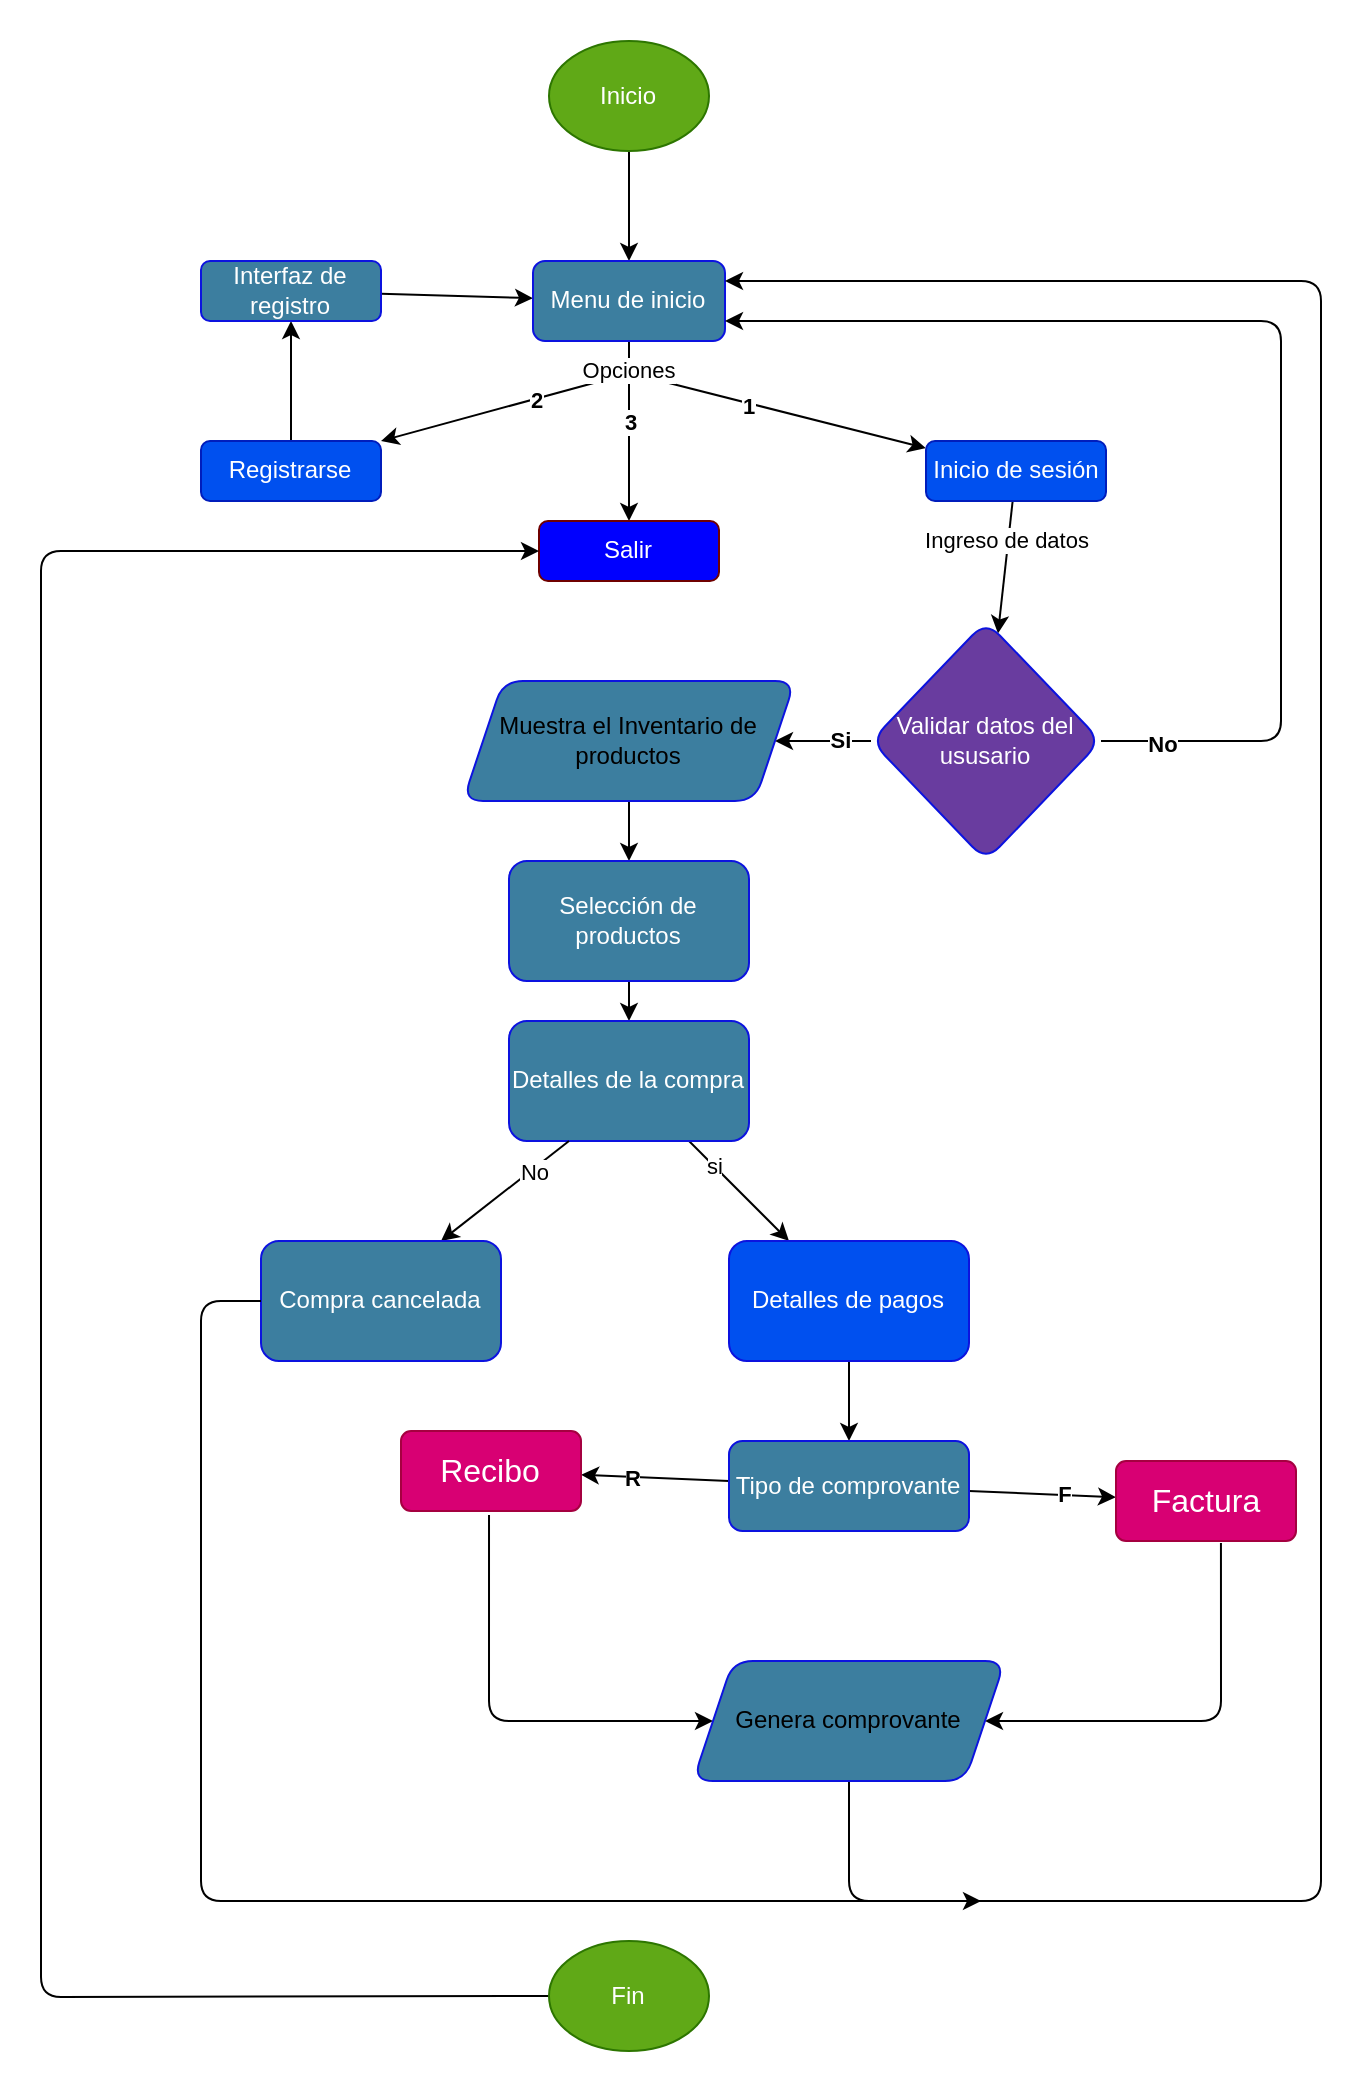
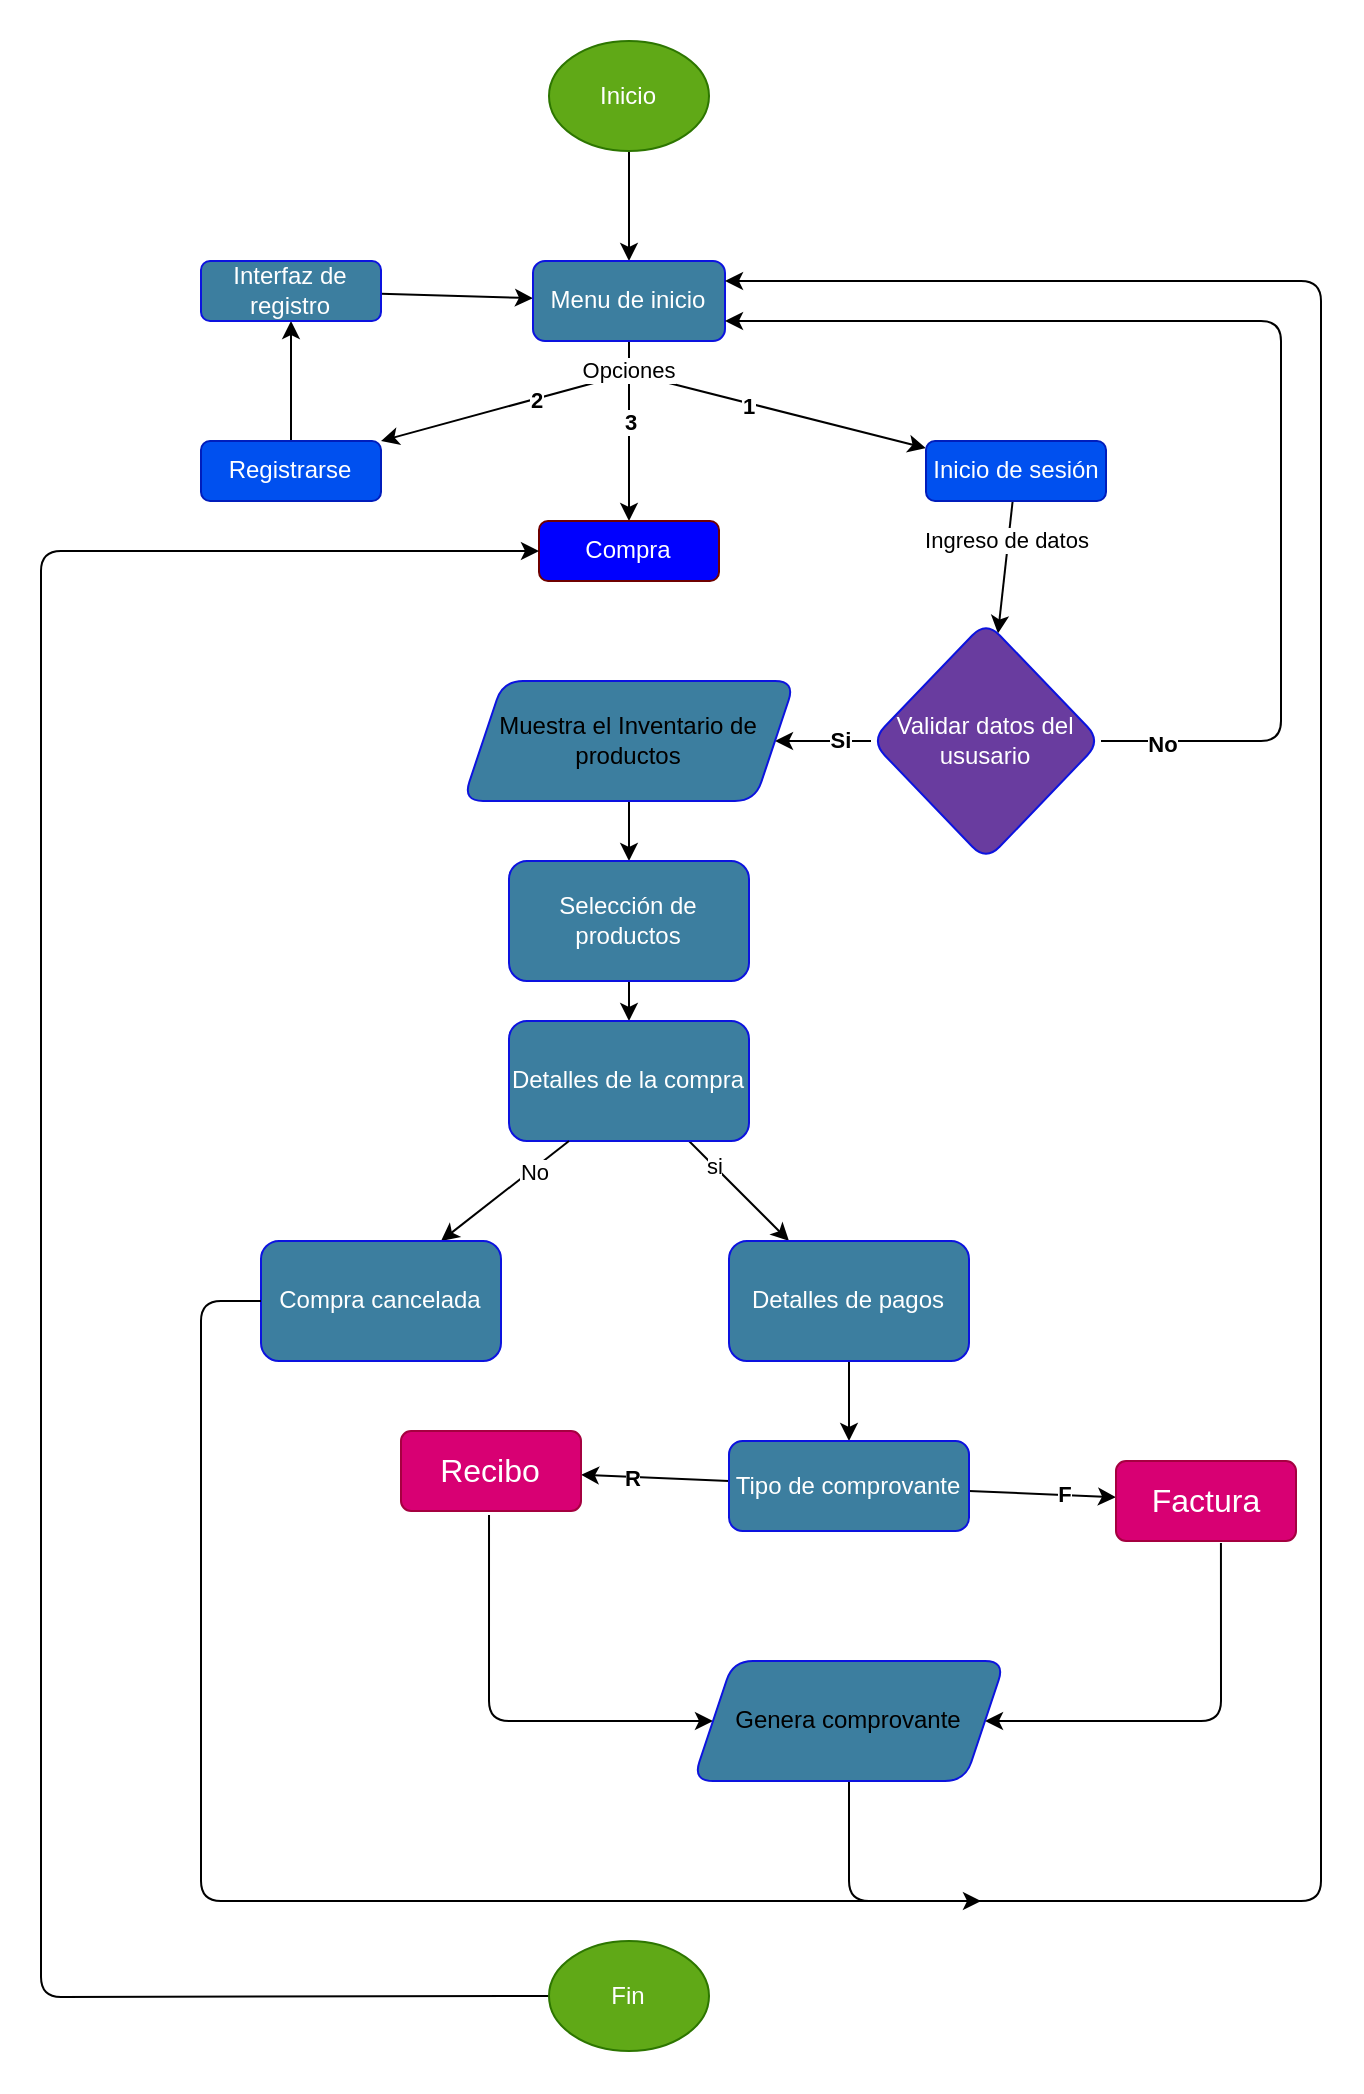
node "Salir": label "Salir" -> "Compra"
node "Detalles de pagos": fillcolor #0050ef -> #3c7e9f
